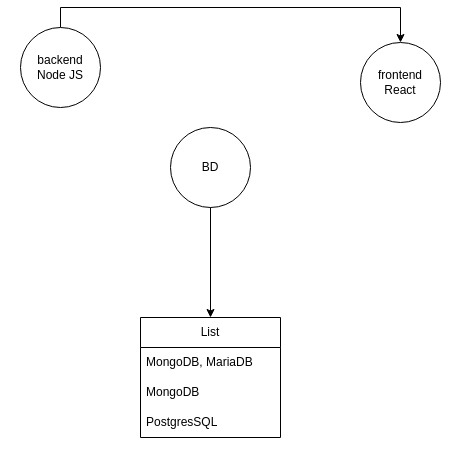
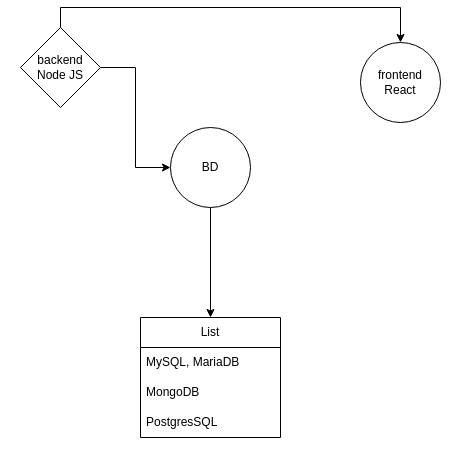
node "backend Node JS": shape ellipse -> diamond
edge "backend Node JS" -> "BD": added
node "MongoDB, MariaDB": label "MongoDB, MariaDB" -> "MySQL, MariaDB"
